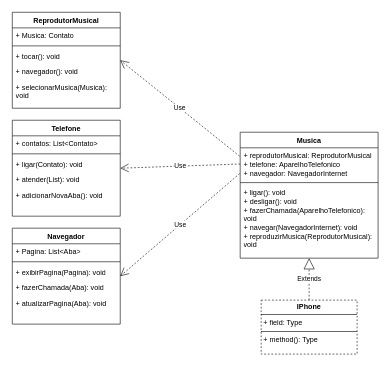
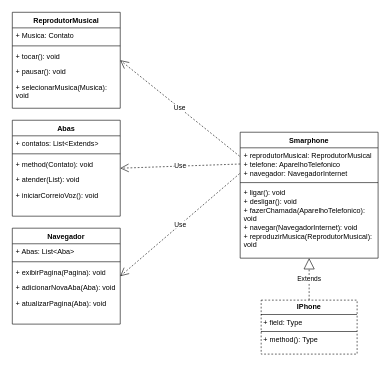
node "+ navegador(): void": label "+ navegador(): void" -> "+ pausar(): void"
node "Telefone": label "Telefone" -> "Abas"
node "Musica": label "Musica" -> "Smarphone"
node "+ contatos: List<Contato>": label "+ contatos: List<Contato>" -> "+ contatos: List<Extends>"
node "+ ligar(Contato): void": label "+ ligar(Contato): void" -> "+ method(Contato): void"
node "+ adicionarNovaAba(): void": label "+ adicionarNovaAba(): void" -> "+ iniciarCorreioVoz(): void"
node "+ Pagina: List<Aba>": label "+ Pagina: List<Aba>" -> "+ Abas: List<Aba>"
node "+ fazerChamada(Aba): void": label "+ fazerChamada(Aba): void" -> "+ adicionarNovaAba(Aba): void"
